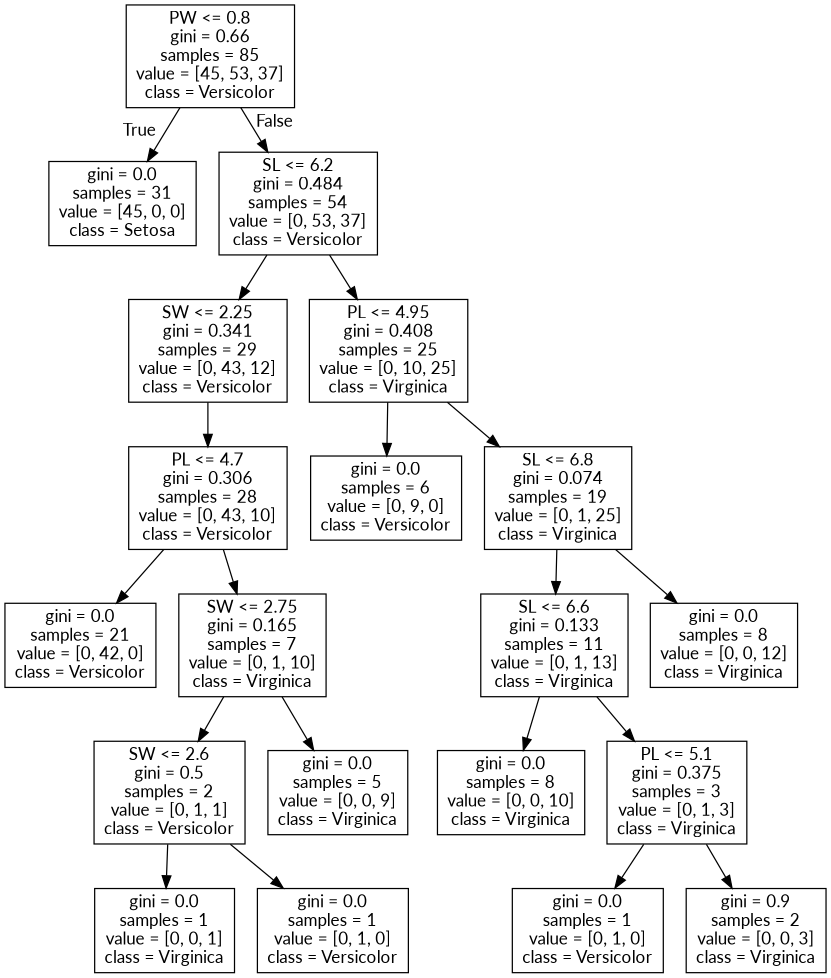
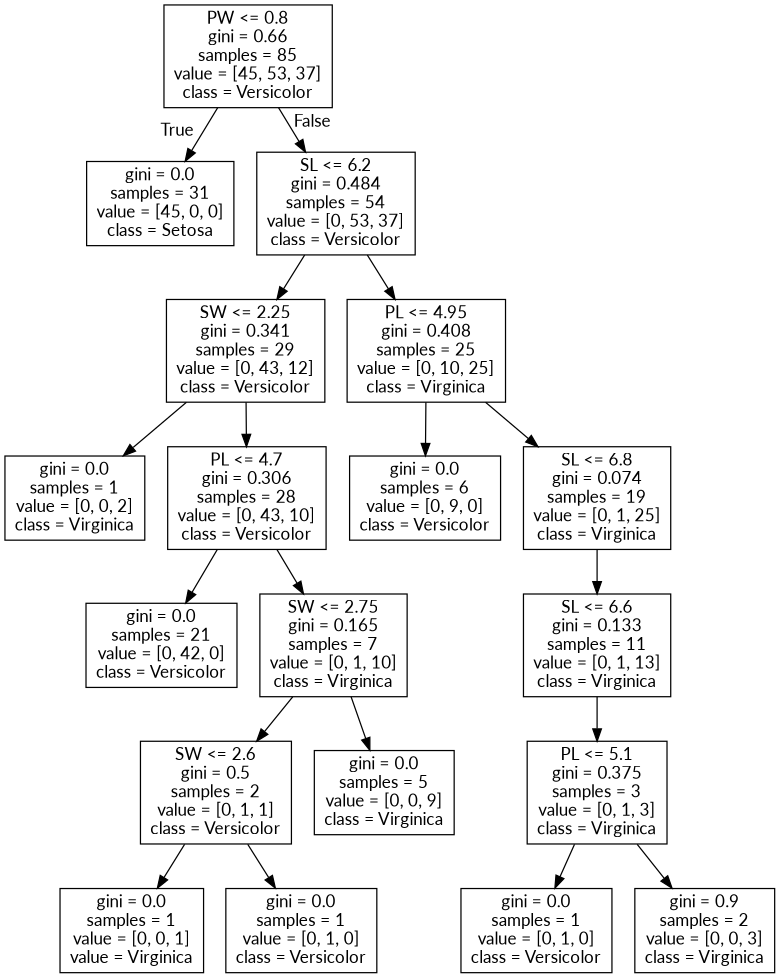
node "gini = 0.0 samples = 1 value = [0, 0, 2] class = Virginica": added
node "gini = 0.0 samples = 8 value = [0, 0, 12] class = Virginica": removed
node "gini = 0.0 samples = 8 value = [0, 0, 10] class = Virginica": removed
node "gini = 0.0 samples = 1 value = [0, 0, 1] class = Virginica": label "gini = 0.0 samples = 1 value = [0, 0, 1] class = Virginica" -> "gini = 0.0 samples = 1 value = [0, 0, 1] value = Virginica"
